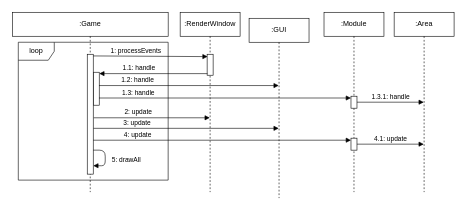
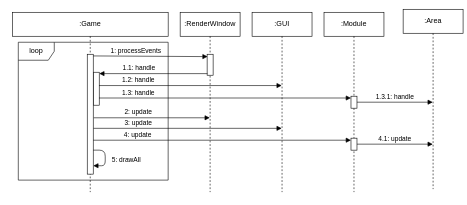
node ":Area": moved (425, 102) -> (434, 99)
node ":GUI": moved (279, 108) -> (282, 102)
